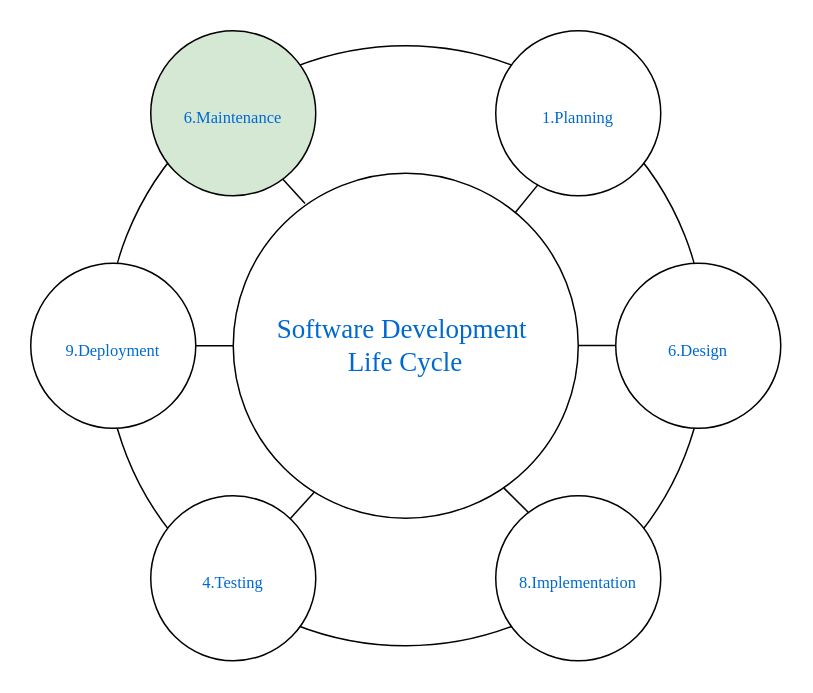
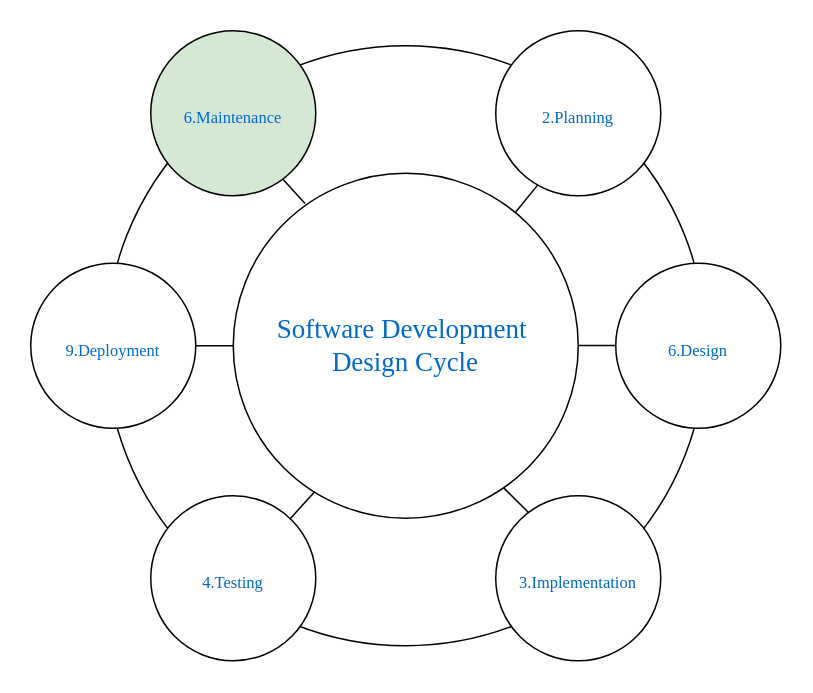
node "1.Planning": label "1.Planning" -> "2.Planning"
node "Software Development Life Cycle": label "Software Development Life Cycle" -> "Software Development Design Cycle"
node "8.Implementation": label "8.Implementation" -> "3.Implementation"
